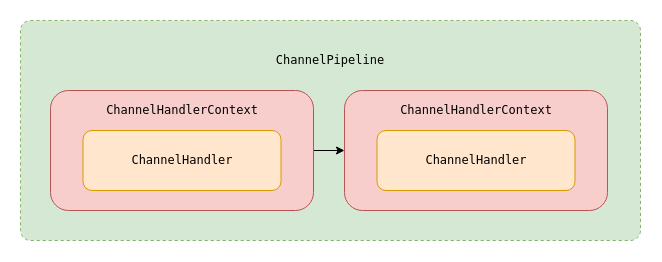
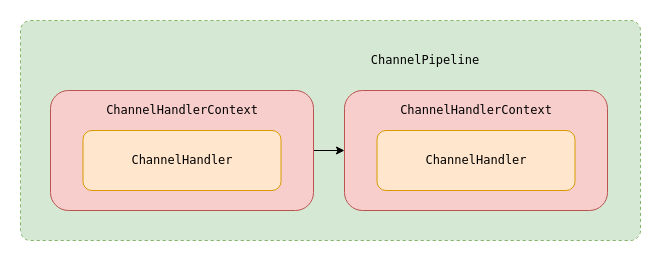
node "ChannelPipeline": moved (331, 61) -> (426, 61)
